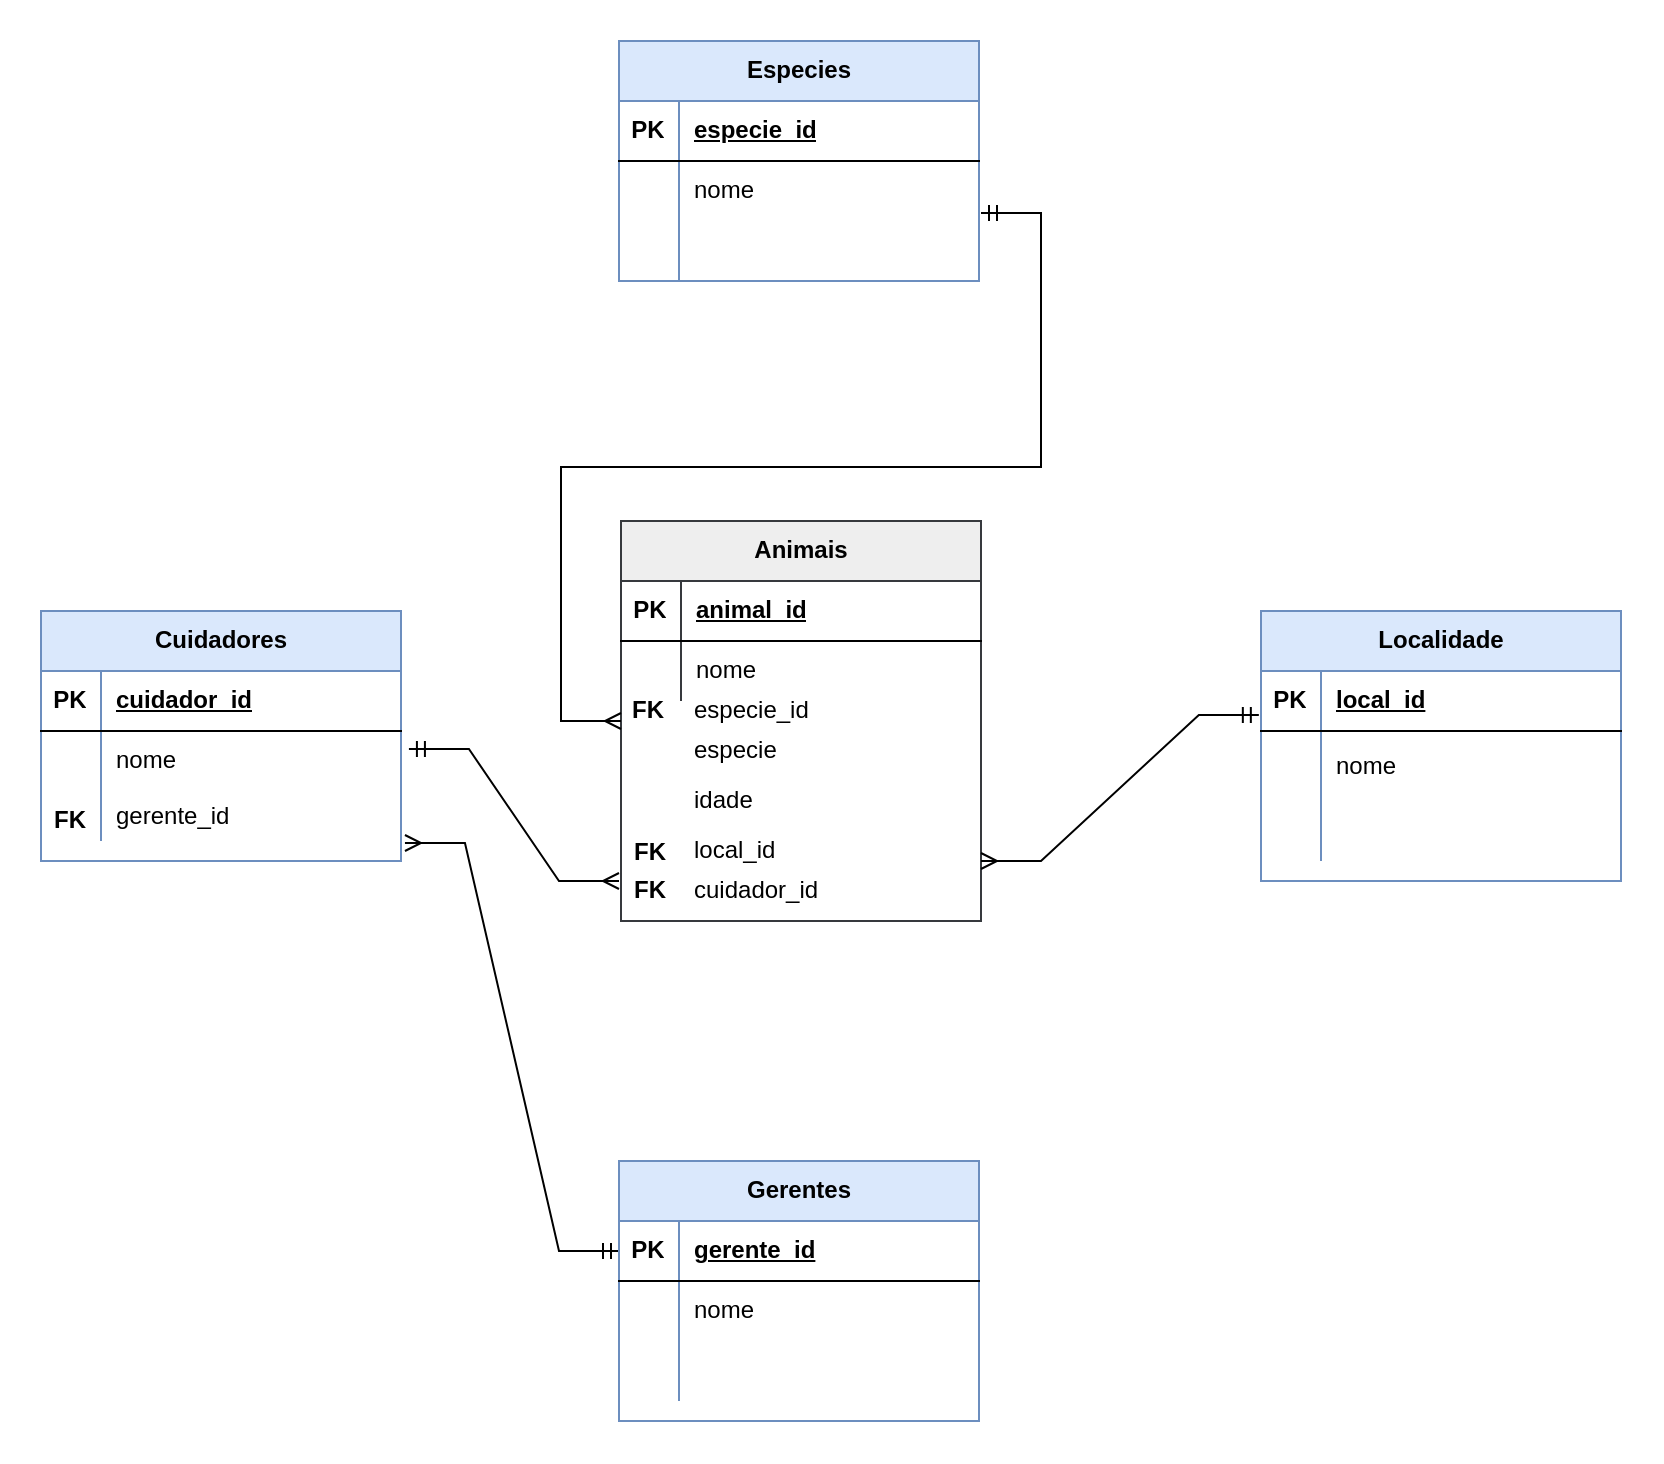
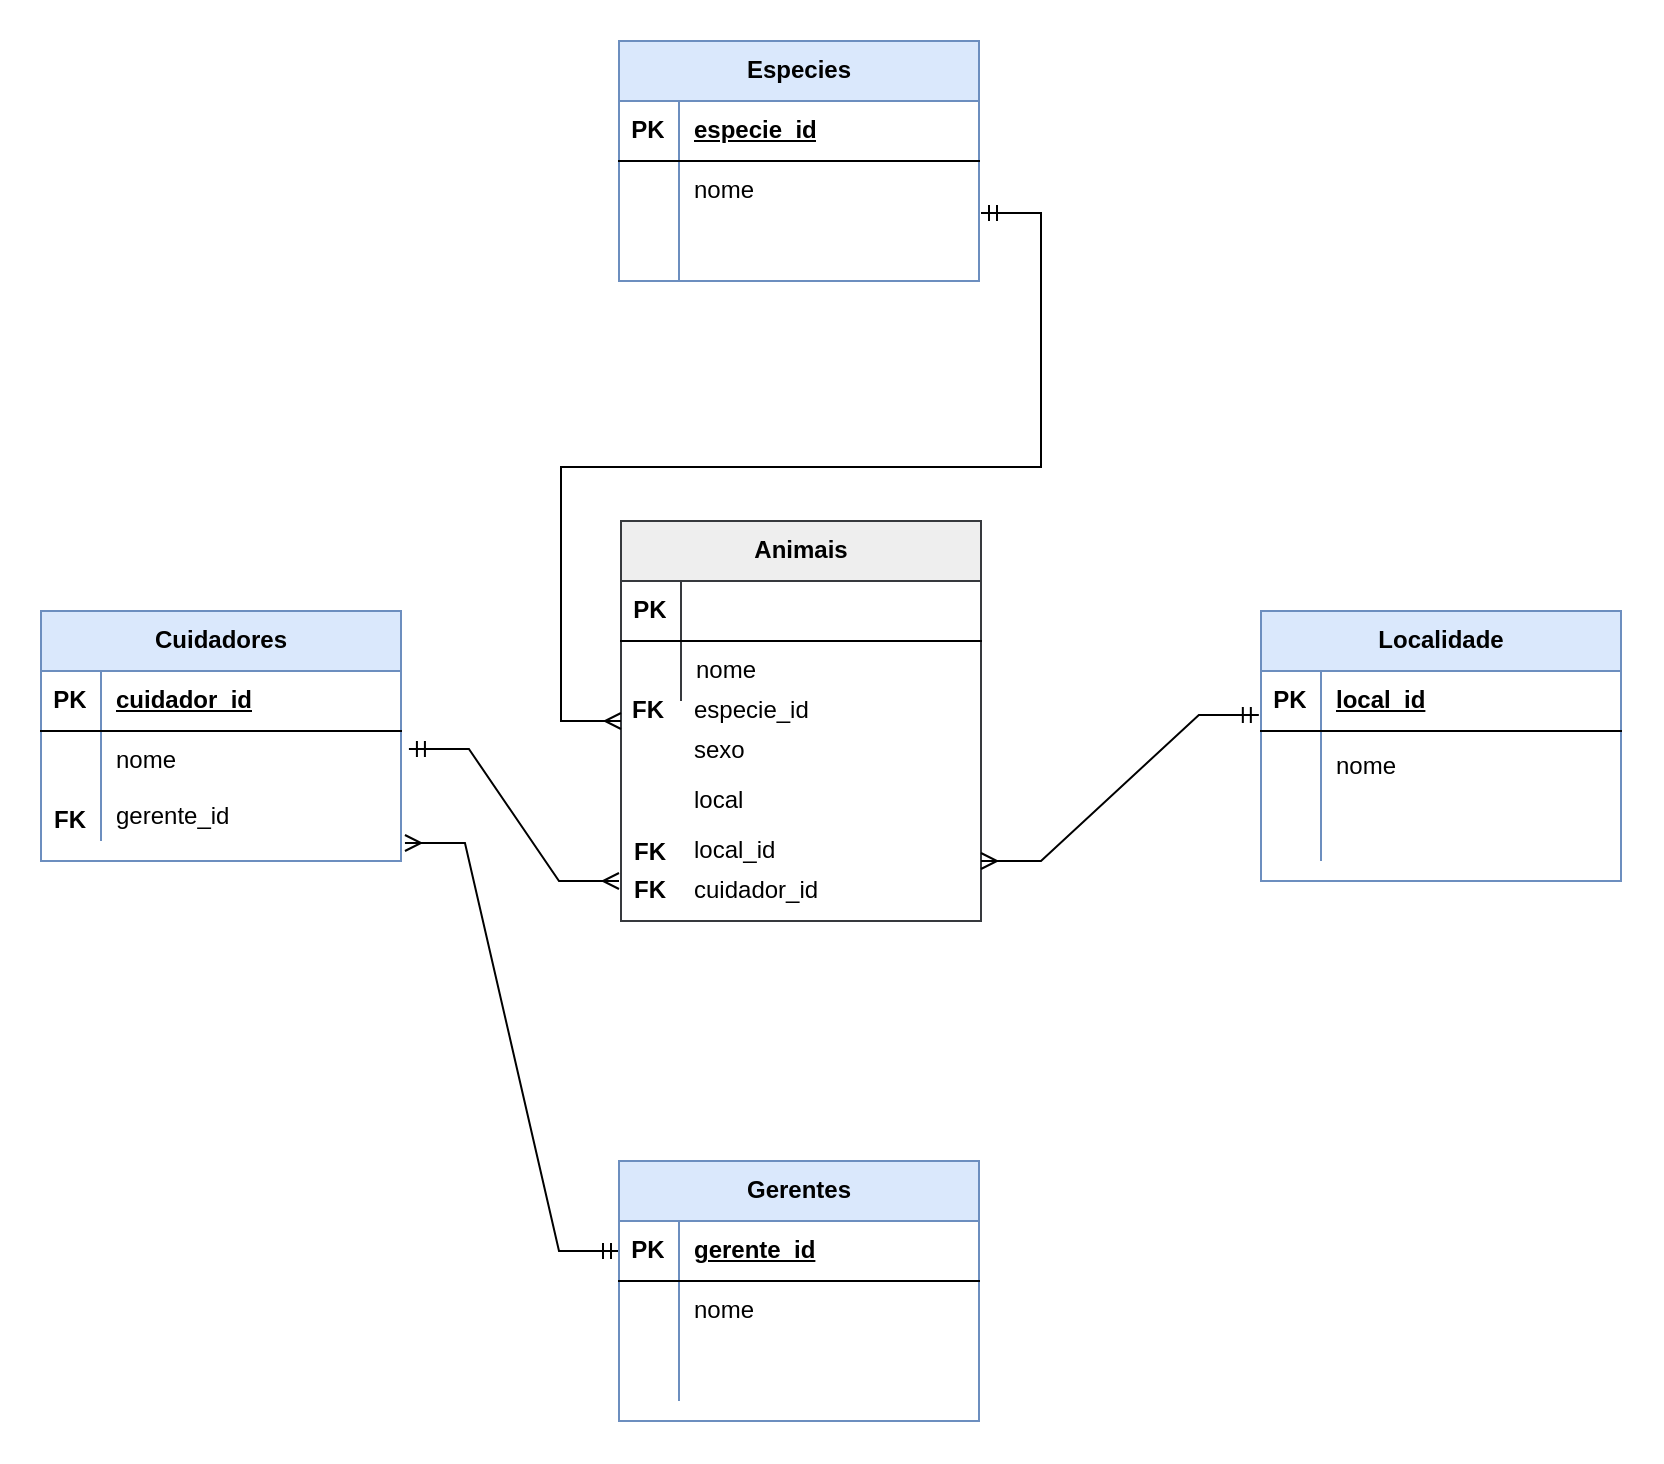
node "animal_id": removed
node "especie": label "especie" -> "sexo"
node "idade": label "idade" -> "local"
